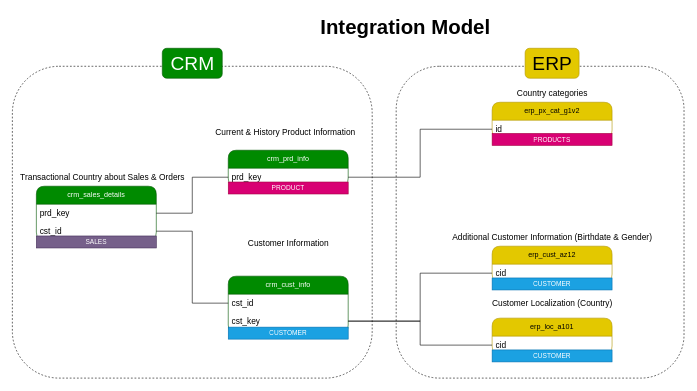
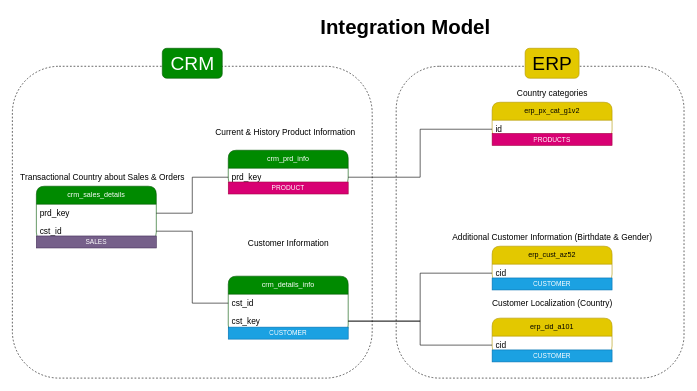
node "erp_cust_az12": label "erp_cust_az12" -> "erp_cust_az52"
node "crm_cust_info": label "crm_cust_info" -> "crm_details_info"
node "erp_loc_a101": label "erp_loc_a101" -> "erp_cid_a101"
